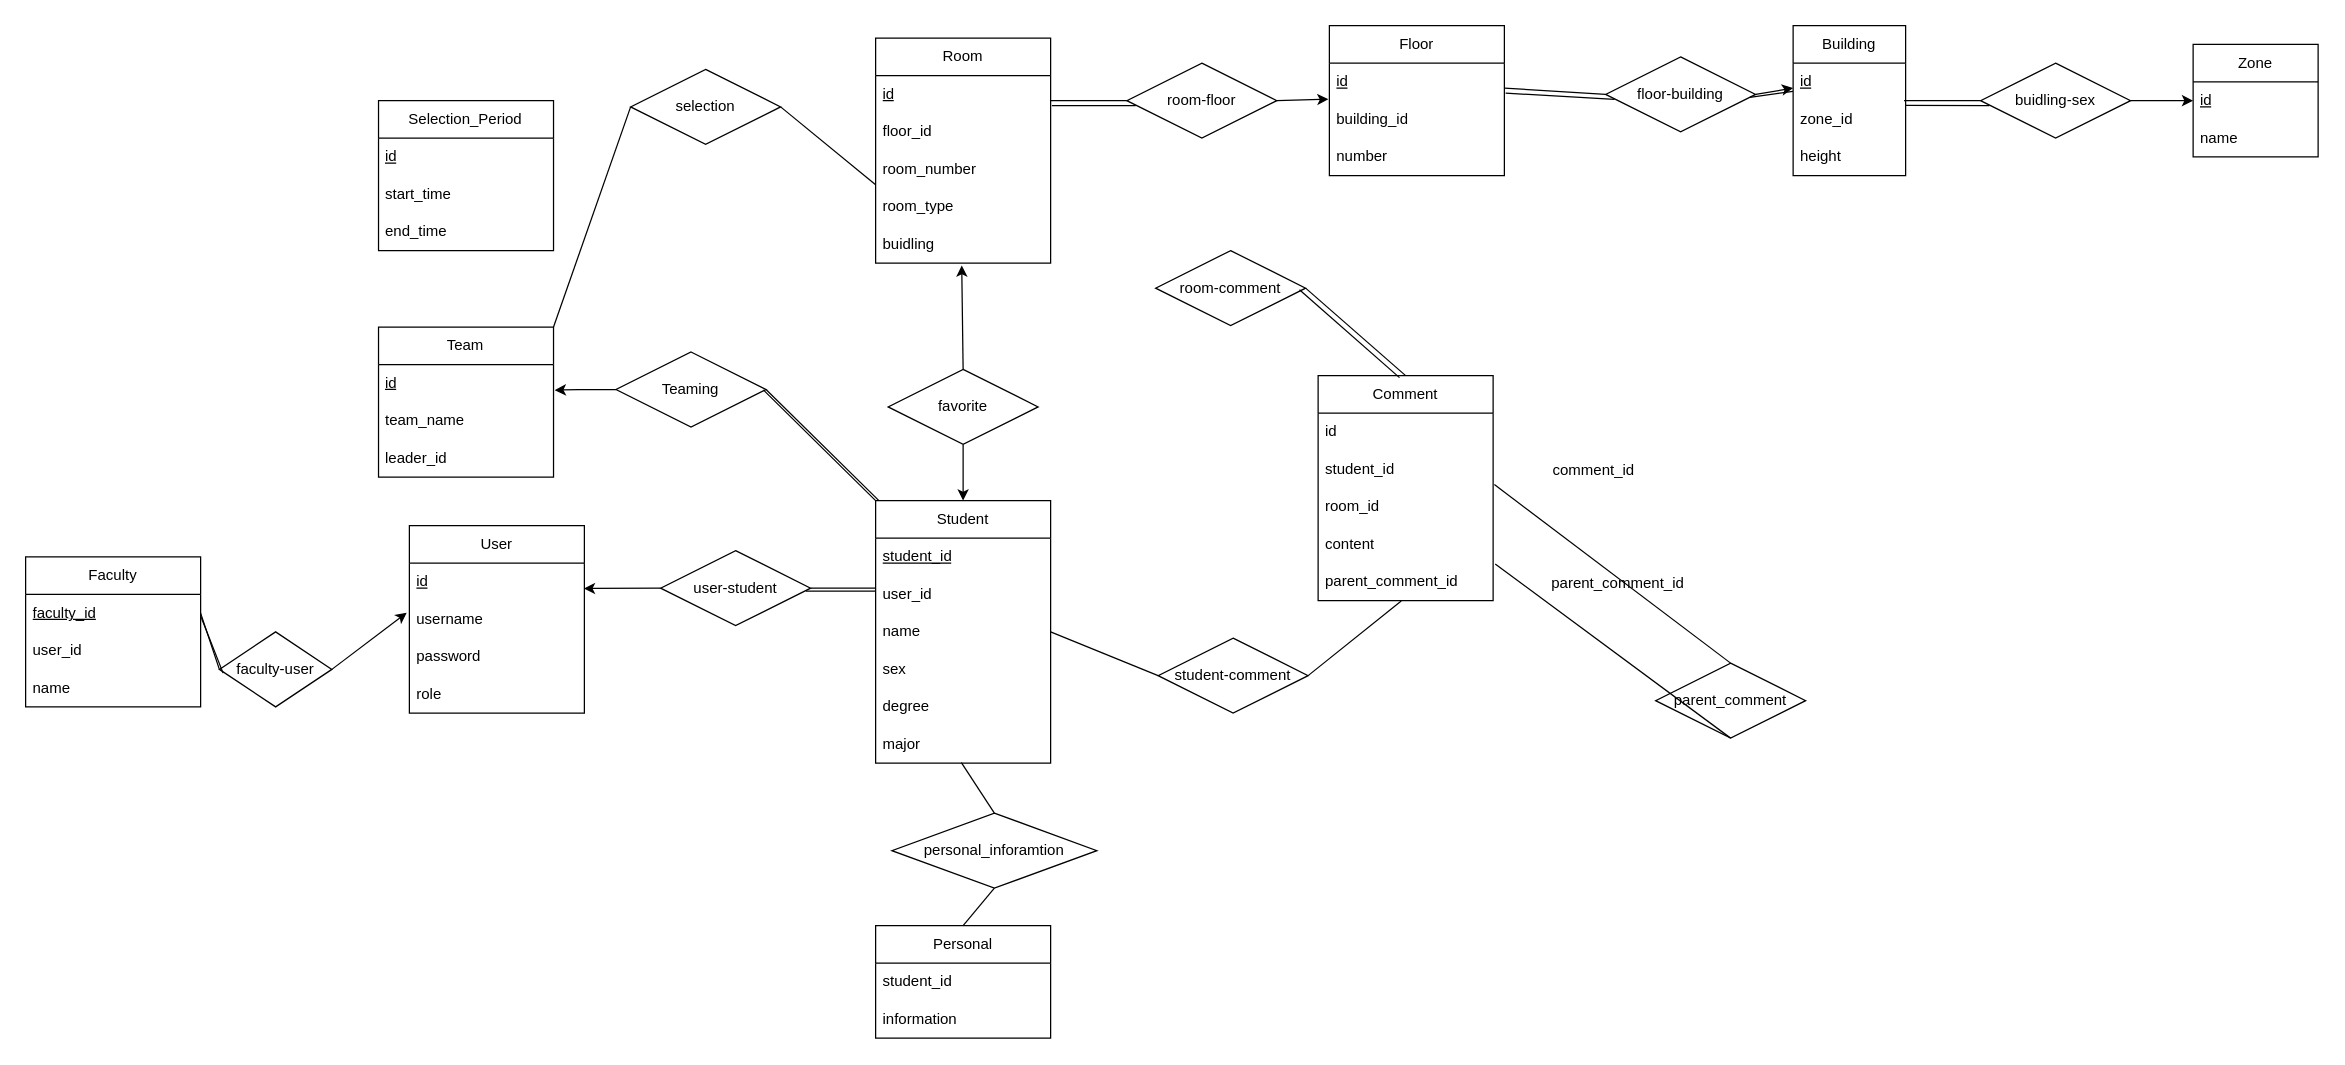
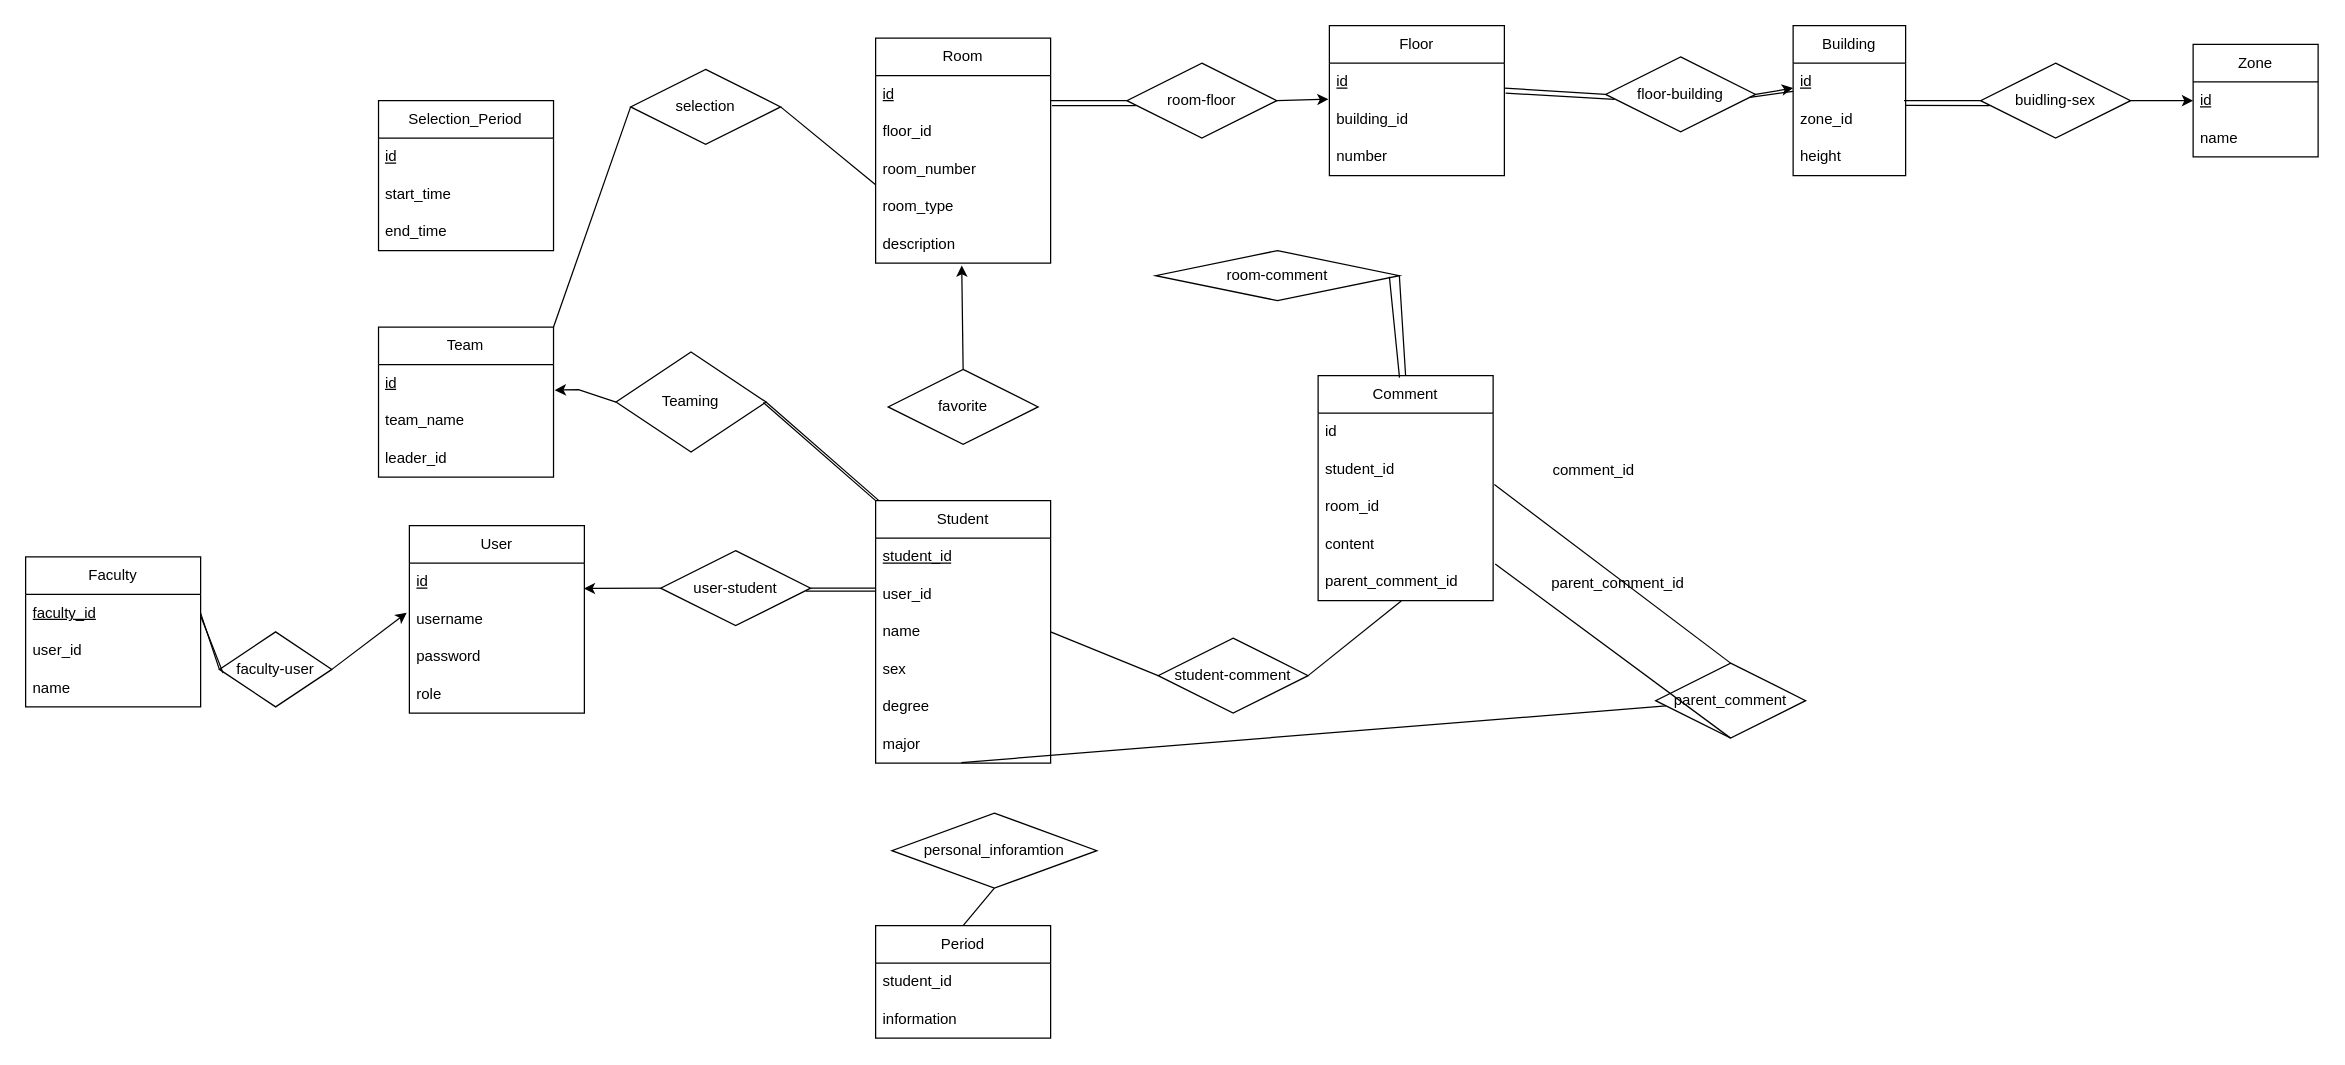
node "buidling": label "buidling" -> "description"
node "room-comment": size 150x75 -> 244x50
node "Teaming": size 150x75 -> 150x100
edge "favorite" -> "Student": removed
edge "major" -- "personal_inforamtion": now "major" -- "parent_comment"
node "Personal": label "Personal" -> "Period"
